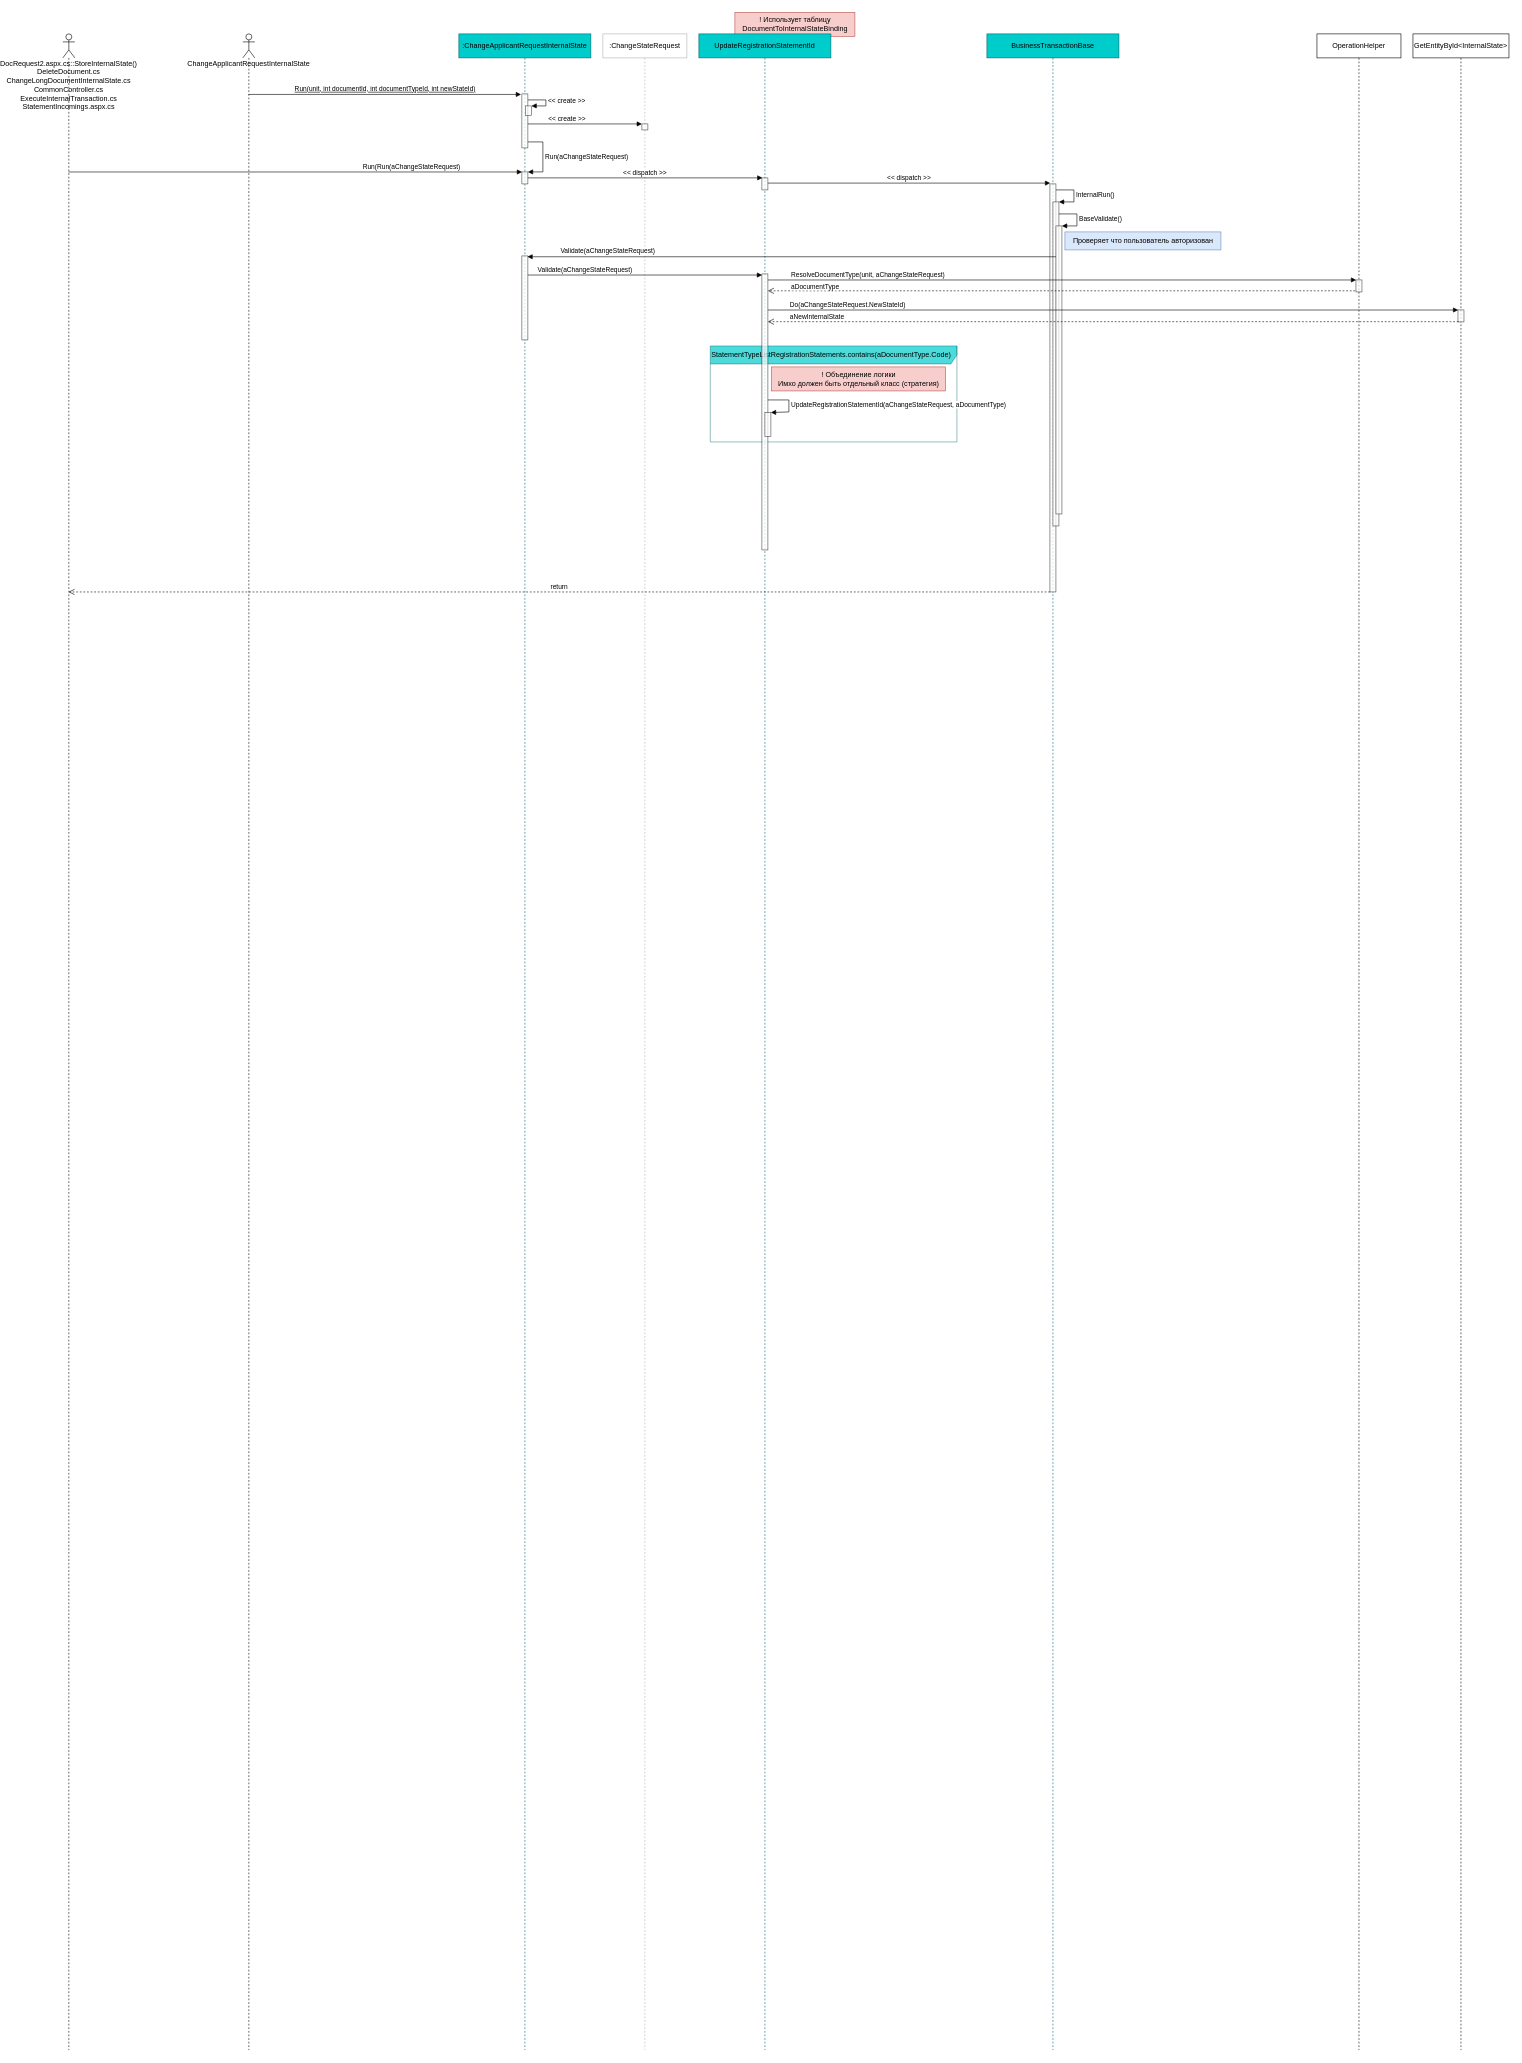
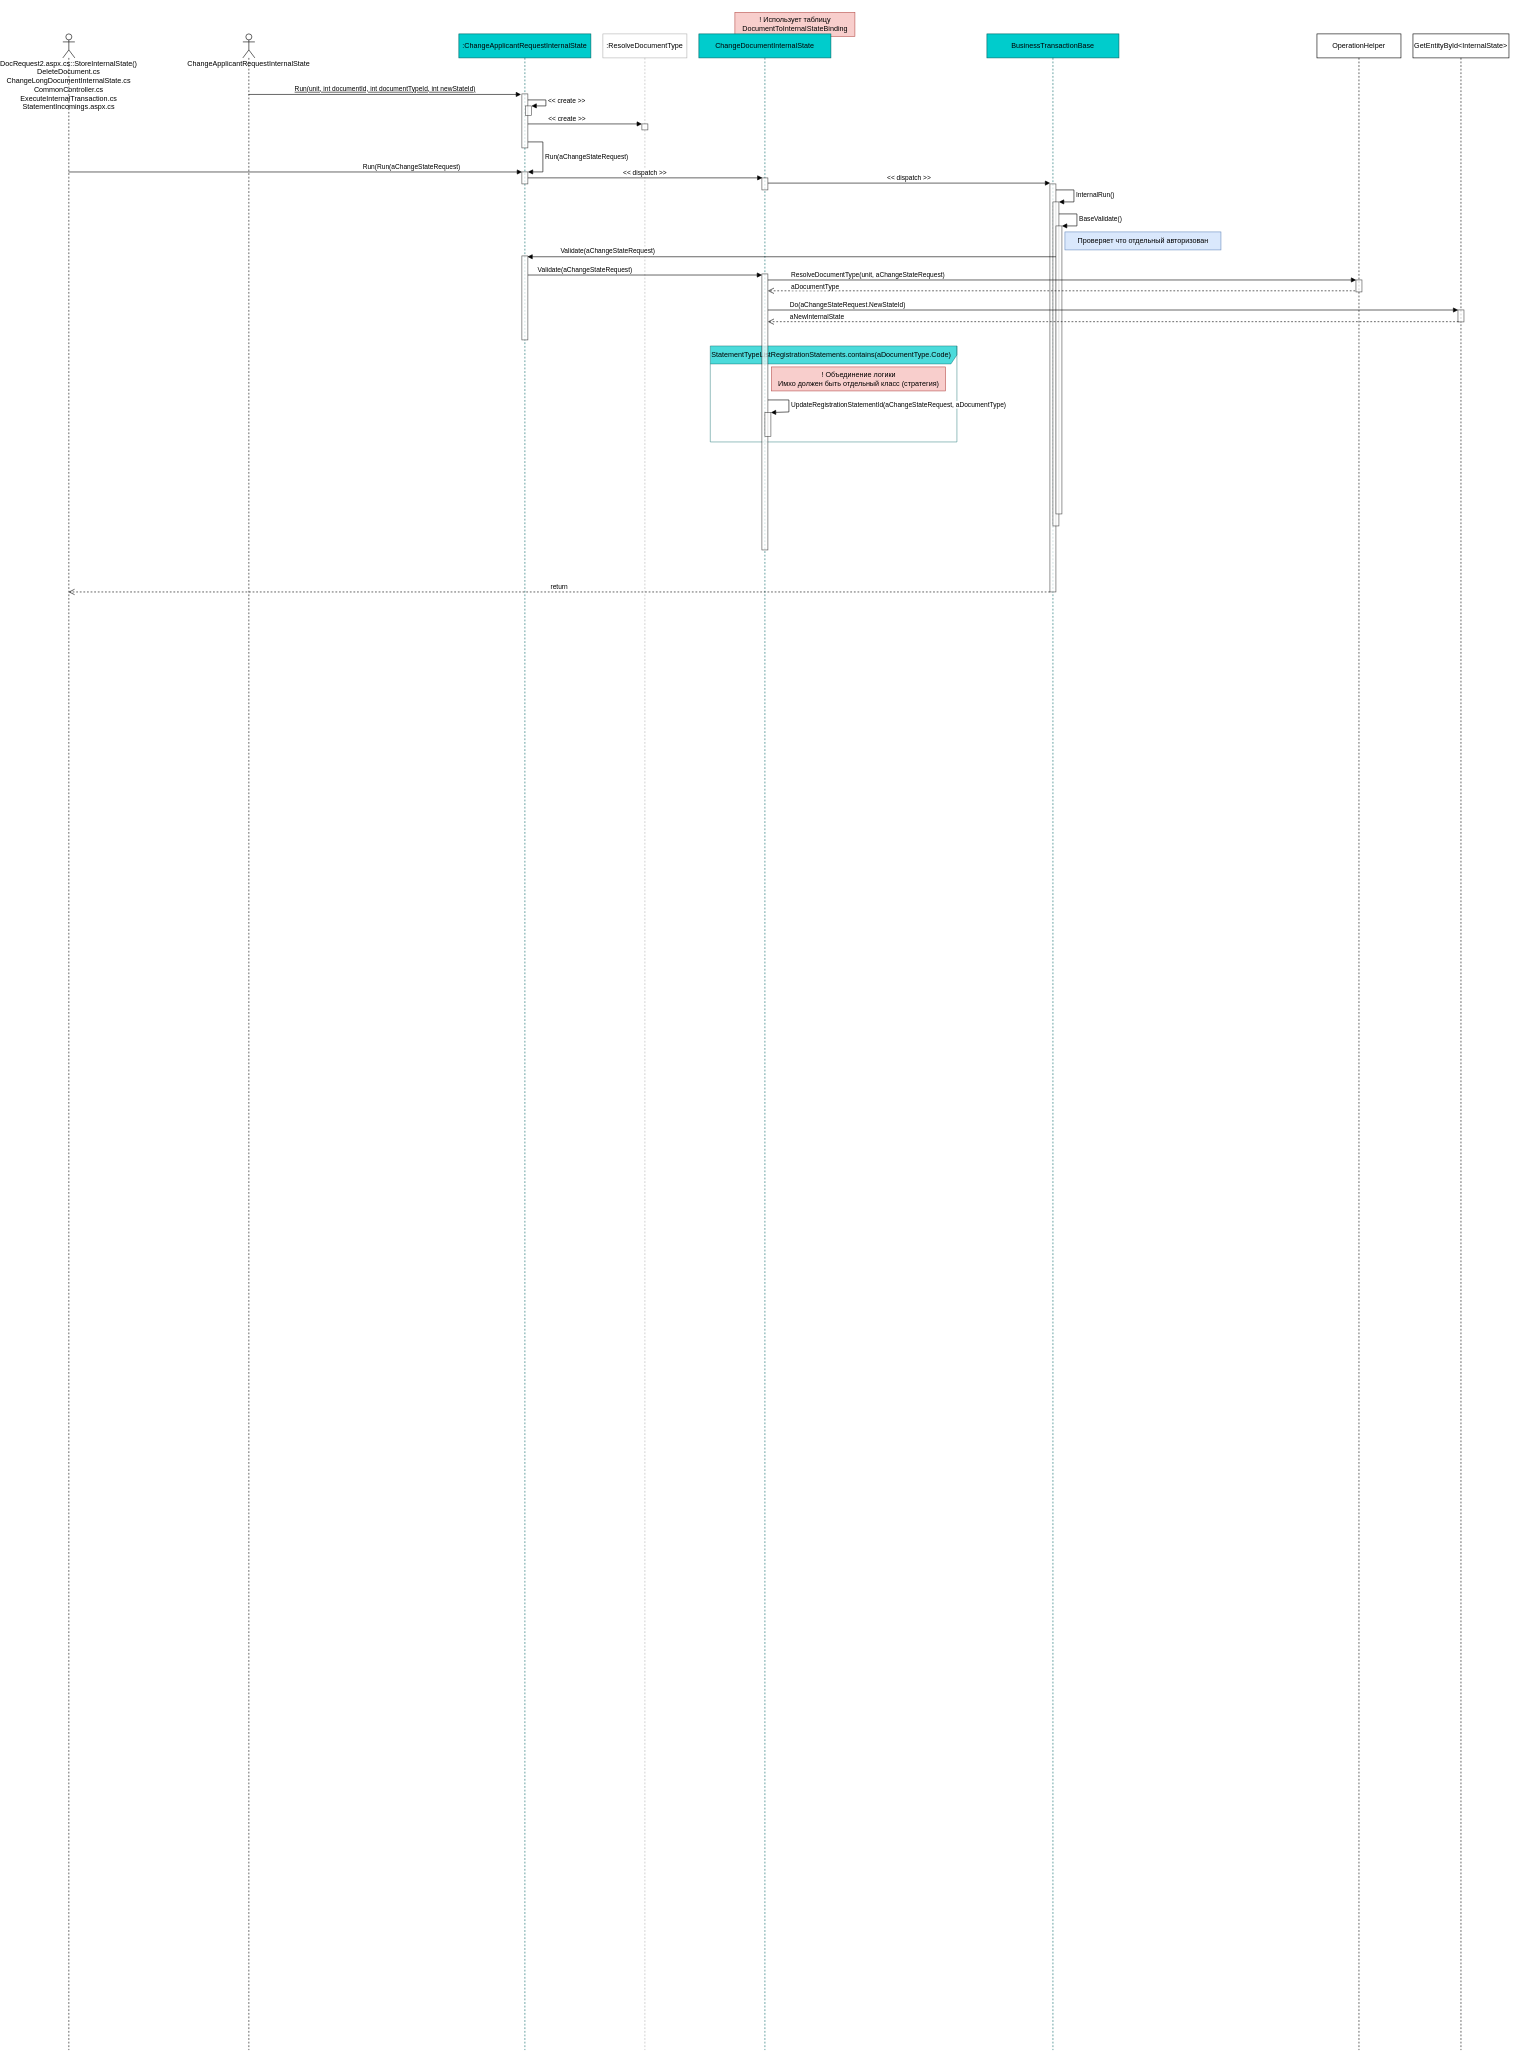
node ":ChangeStateRequest": label ":ChangeStateRequest" -> ":ResolveDocumentType"
node "UpdateRegistrationStatementId": label "UpdateRegistrationStatementId" -> "ChangeDocumentInternalState"
node "Проверяет что пользователь авторизован": label "Проверяет что пользователь авторизован" -> "Проверяет что отдельный авторизован"
